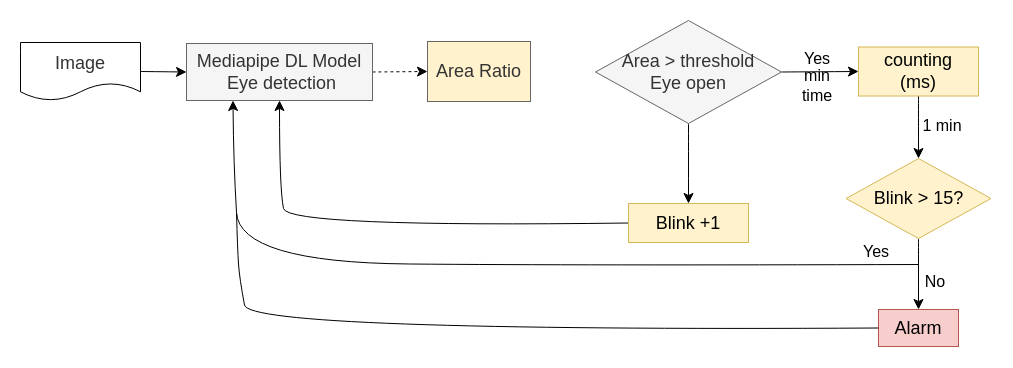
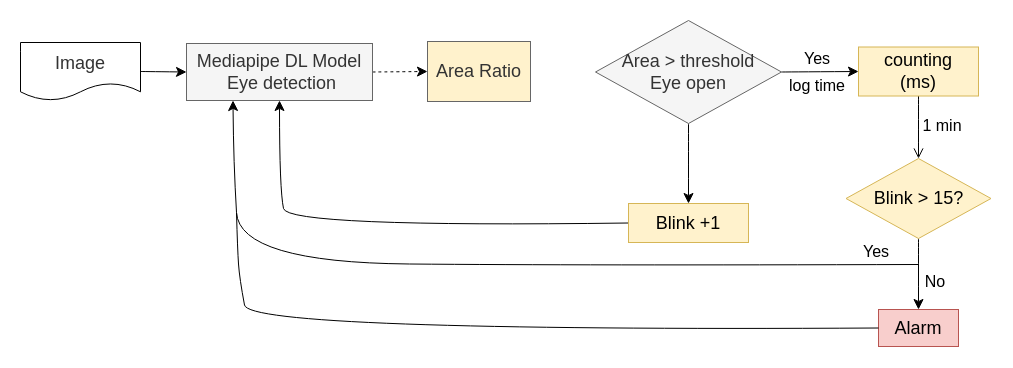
node "min time": label "min time" -> "log time"
edge "counting (ms)" -> "Blink > 15?": arrowhead classic -> open
